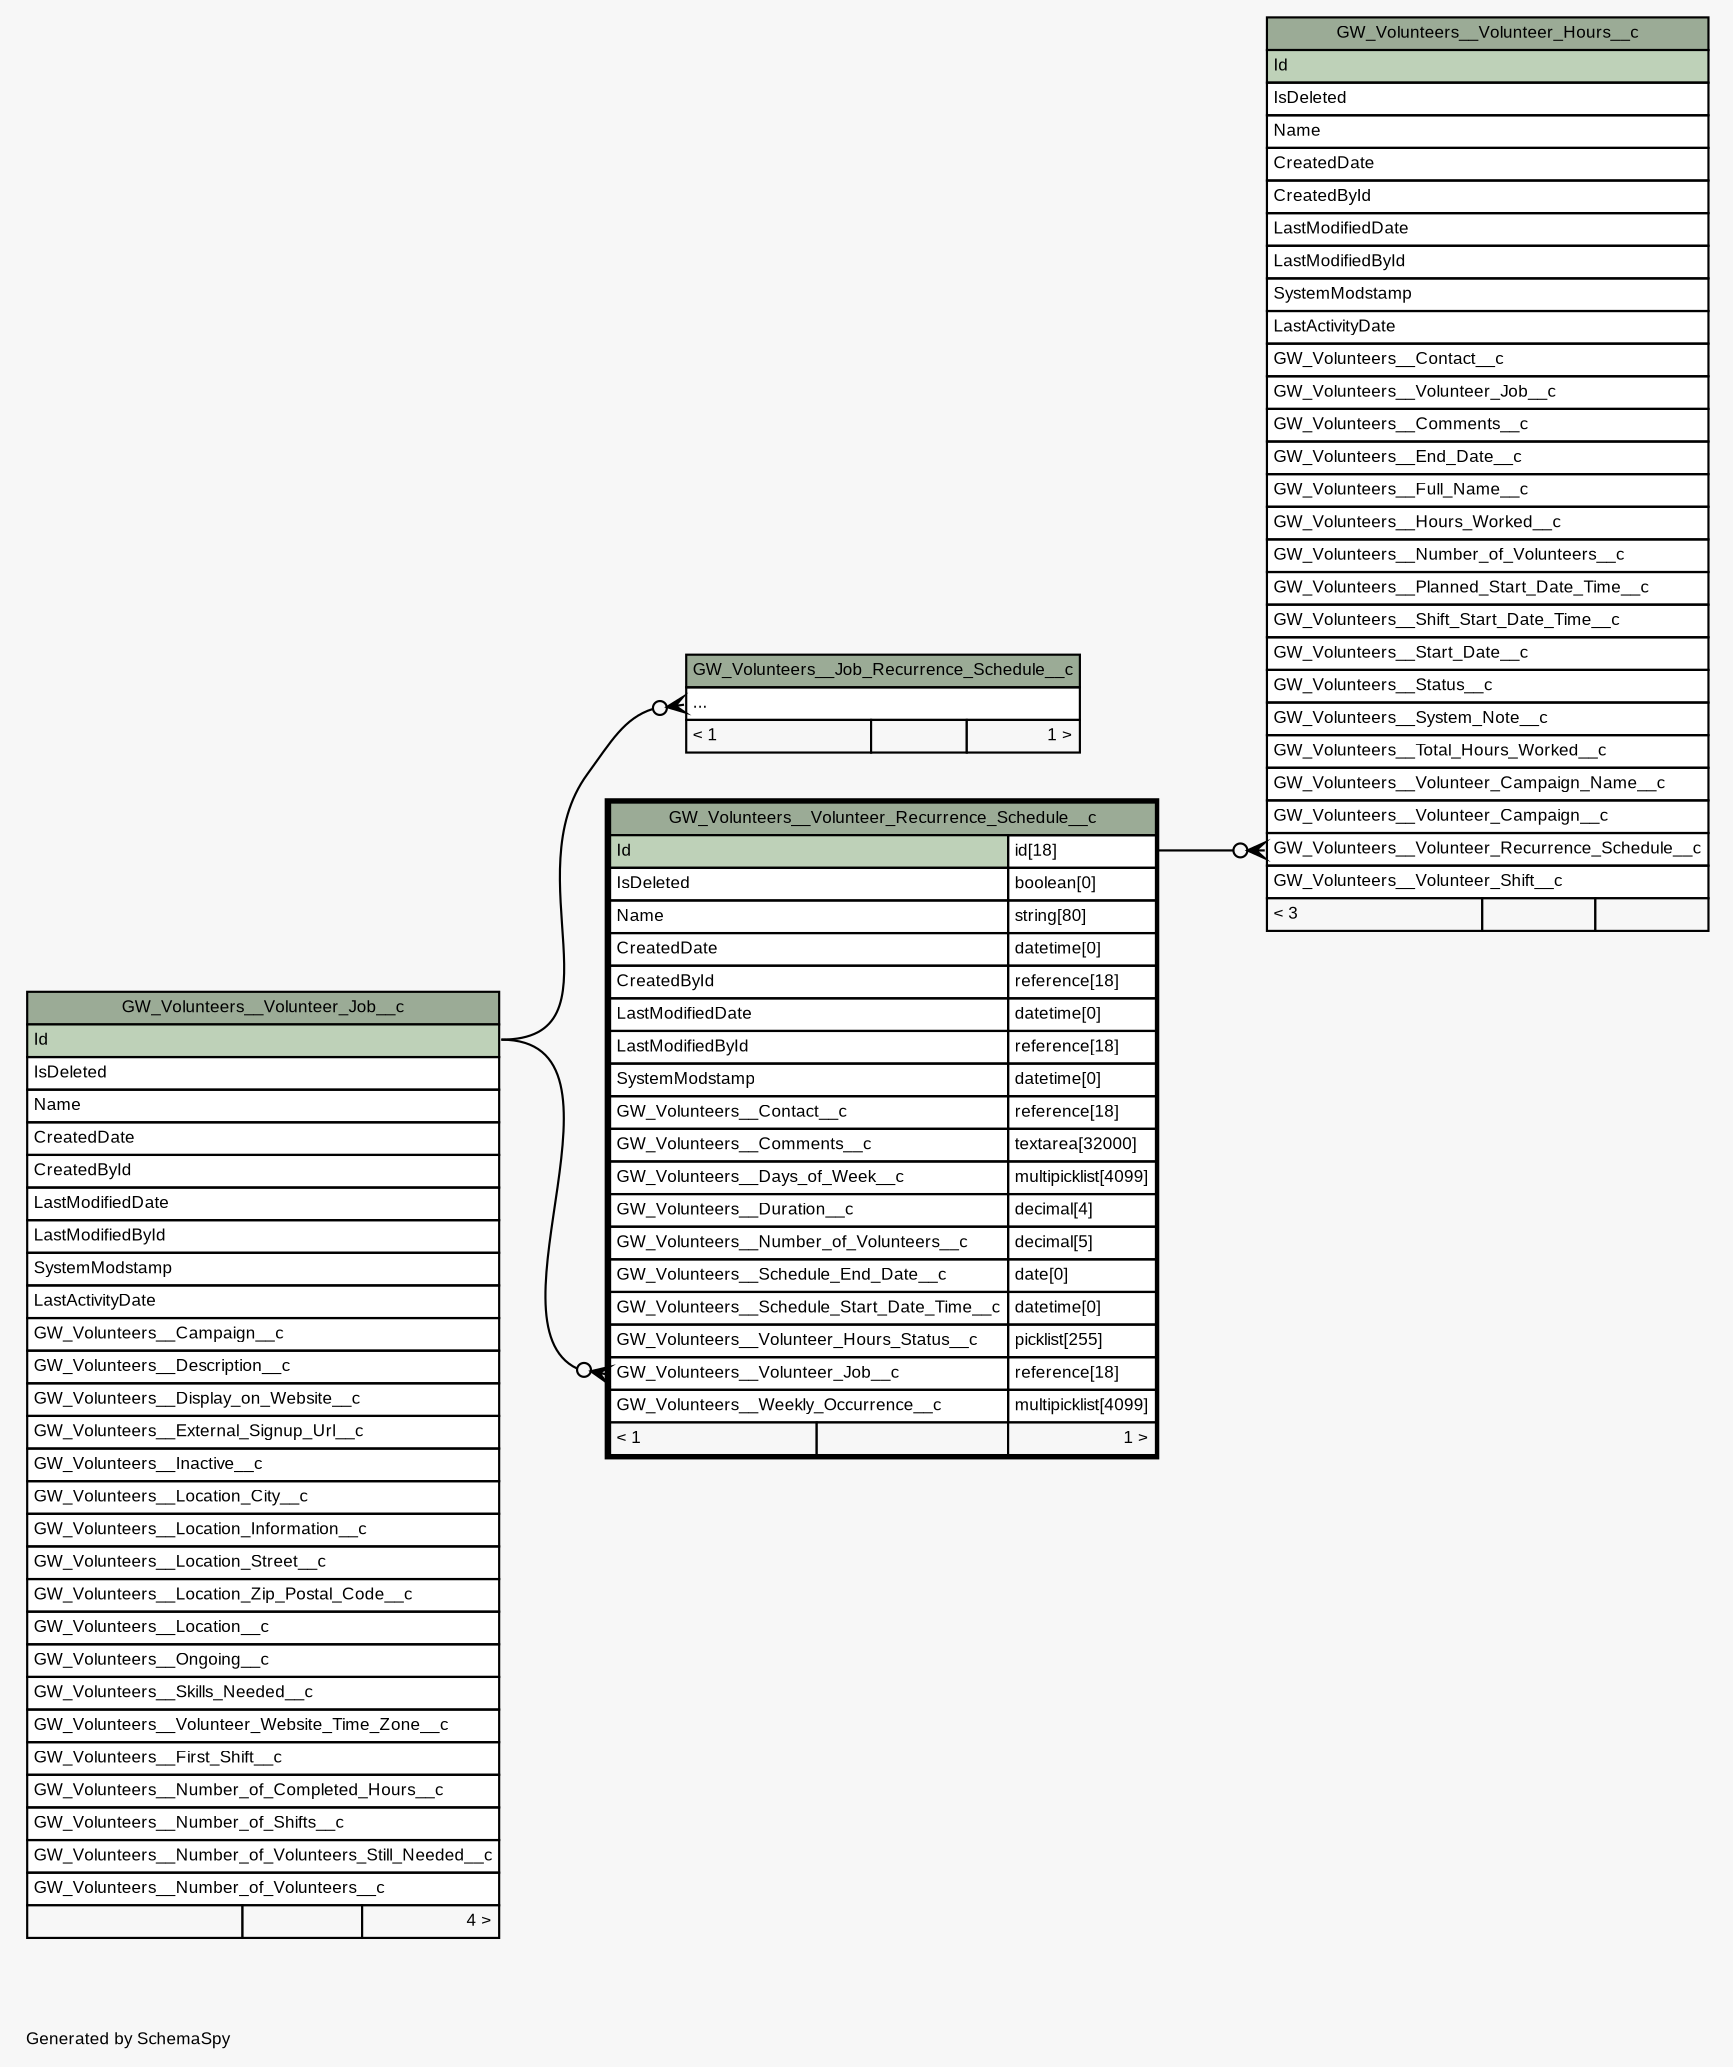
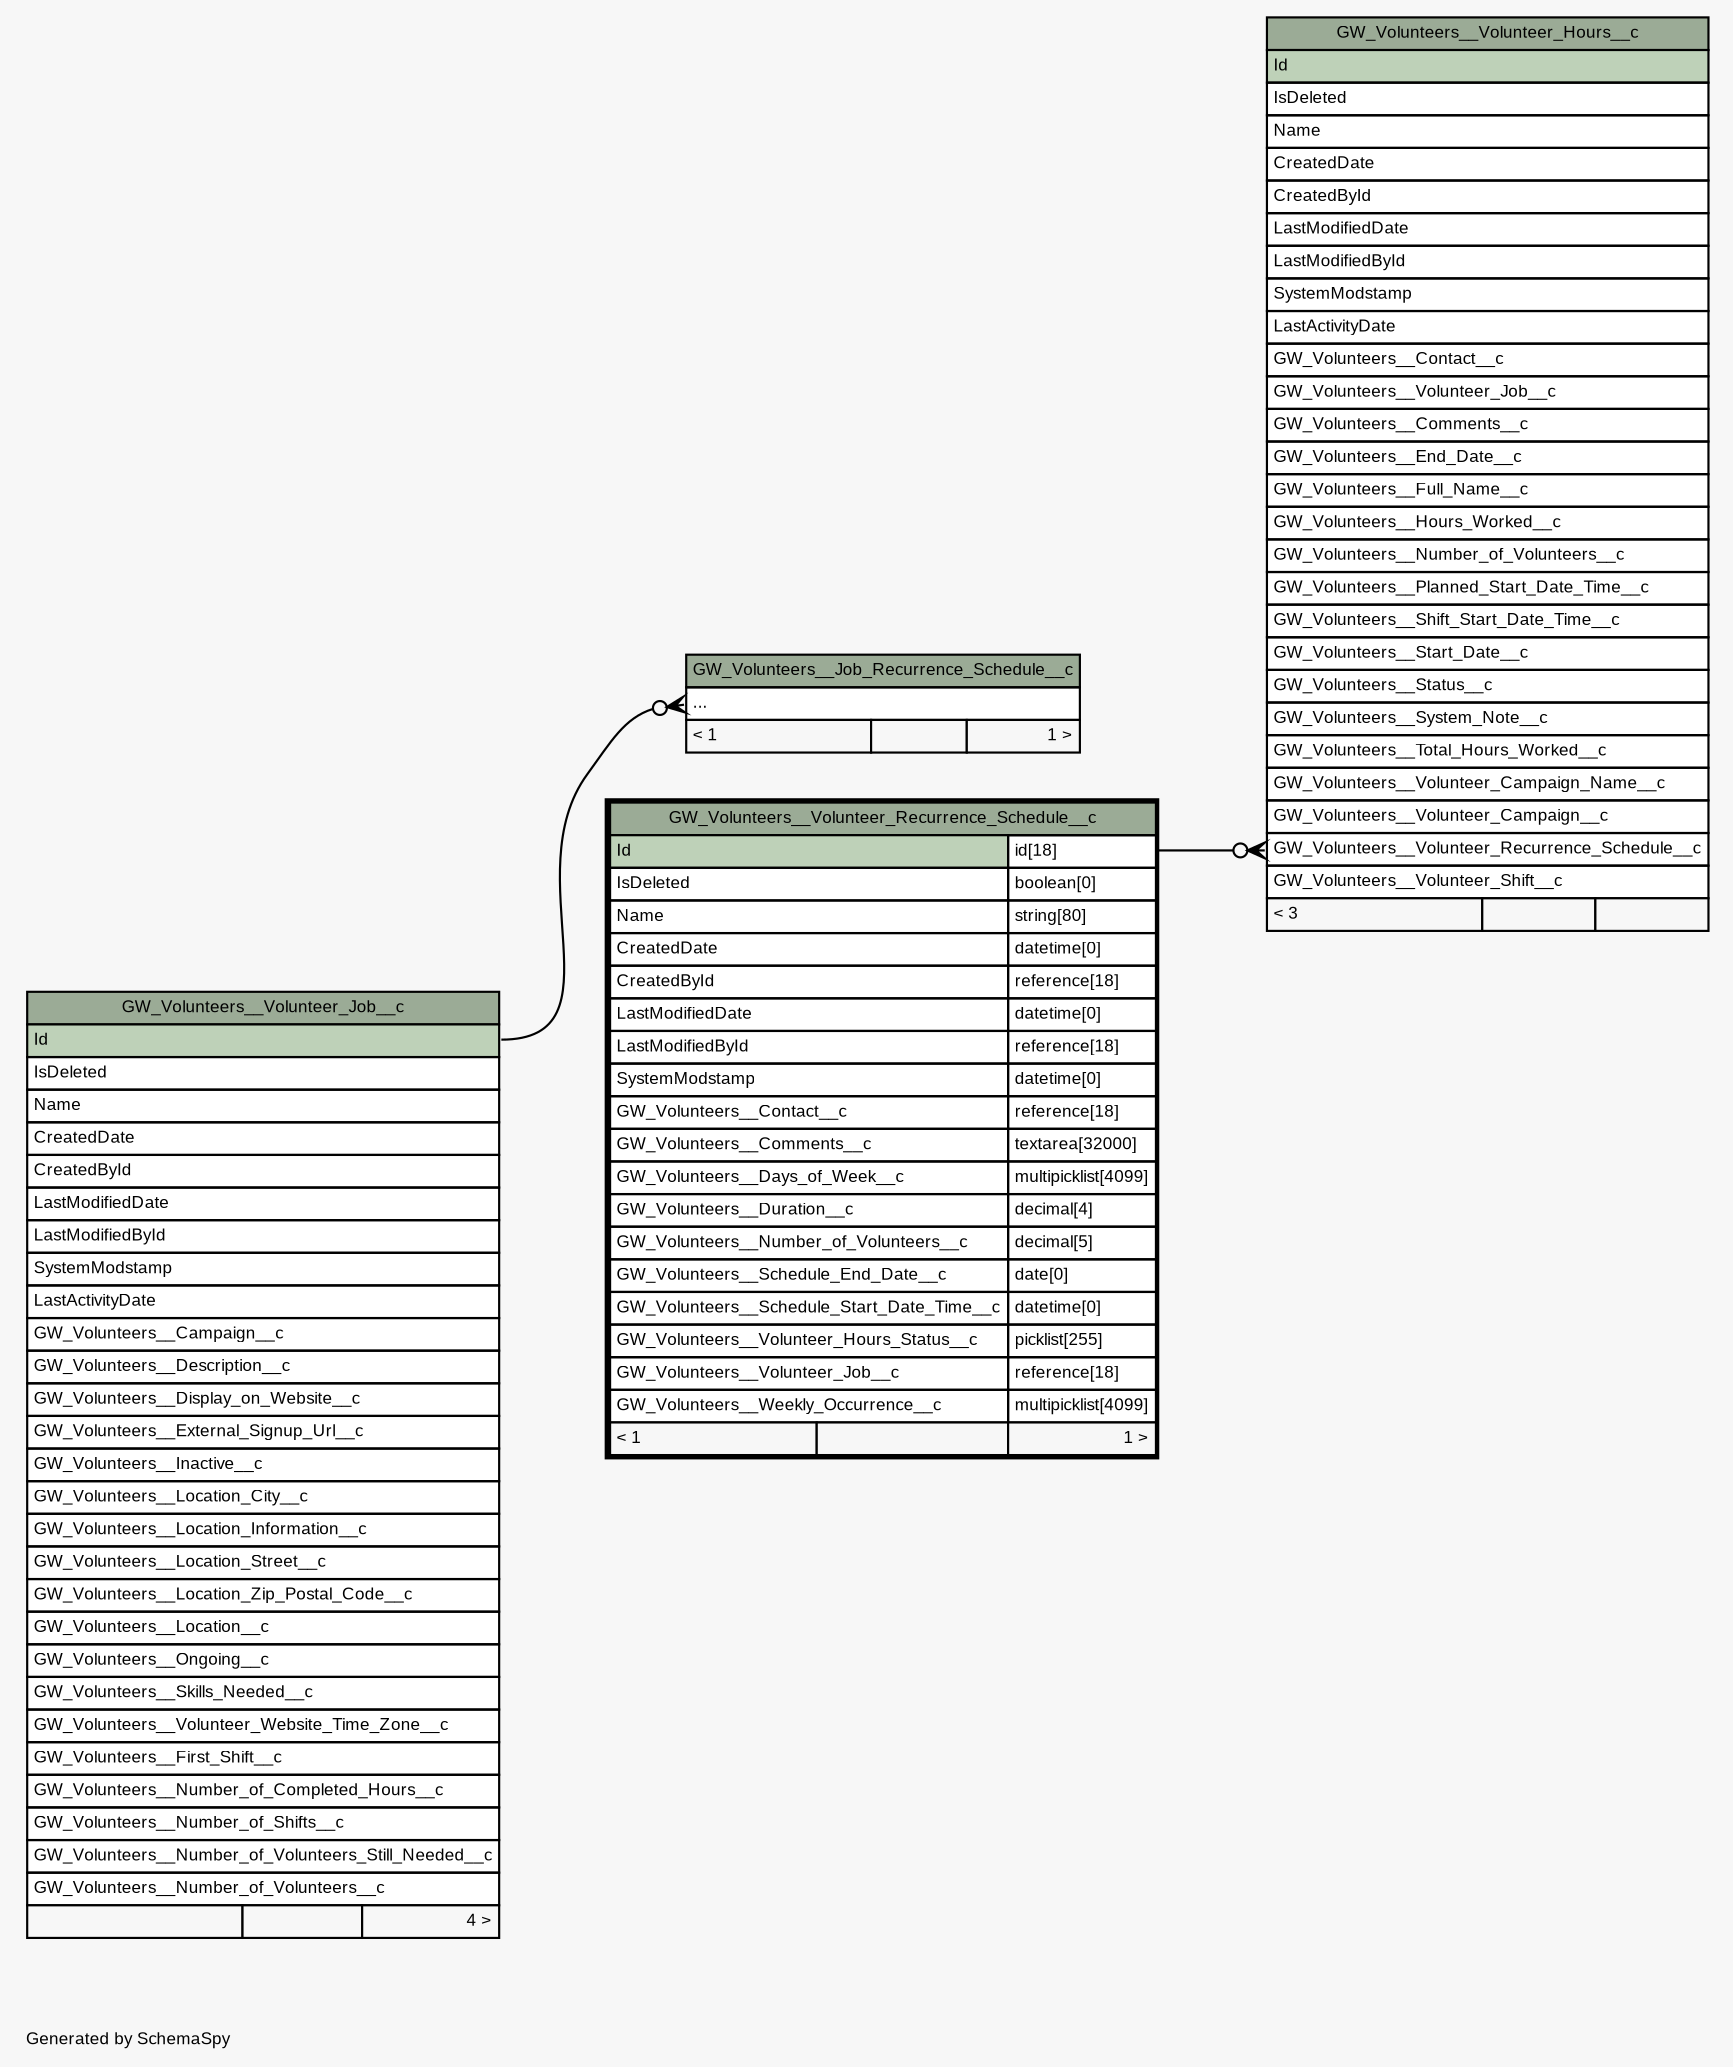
edge "GW_Volunteers__Volunteer_Job__c" -> "GW_Volunteers__Volunteer_Recurrence_Schedule__c": removed
